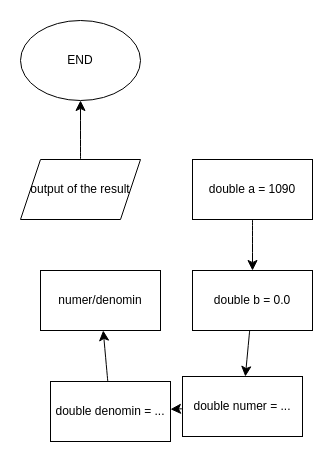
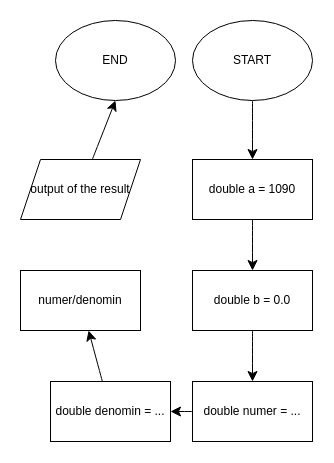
node "END": moved (81, 61) -> (116, 61)
node "START": added
edge "START" -> "double a = 1090": added
node "numer/denomin": moved (101, 301) -> (81, 301)
node "double numer = ...": moved (243, 407) -> (253, 412)
